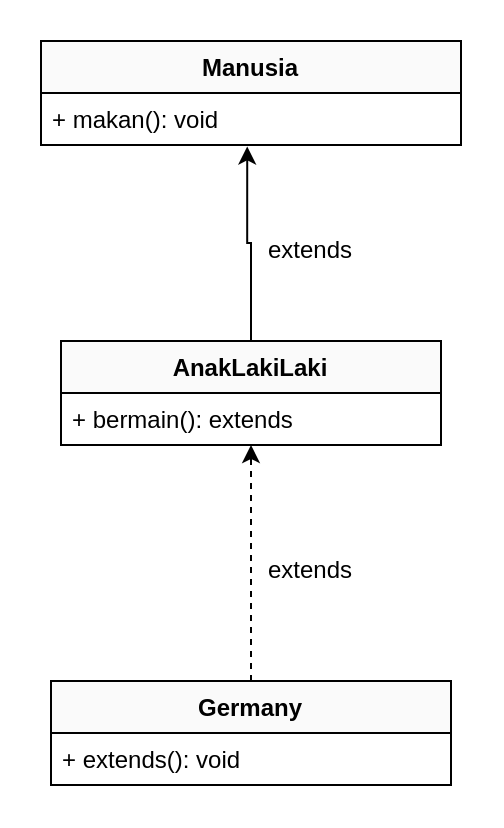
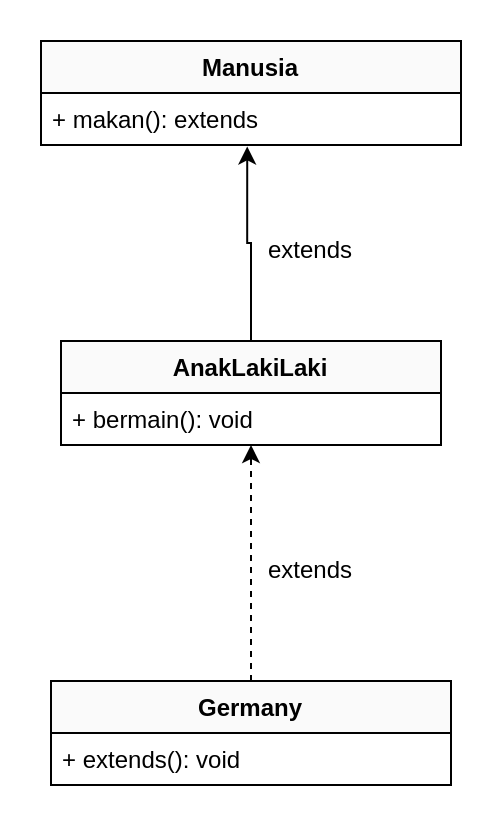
node "+ makan(): void": label "+ makan(): void" -> "+ makan(): extends"
node "+ bermain(): extends": label "+ bermain(): extends" -> "+ bermain(): void"
